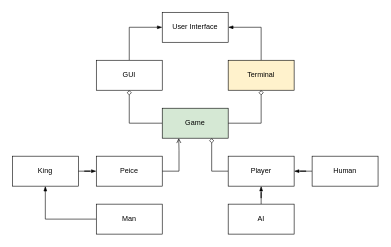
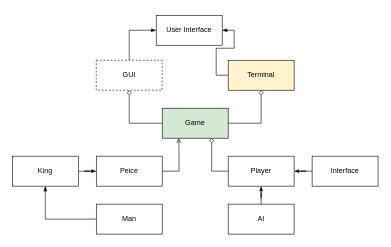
node "User Interface": moved (195, 27) -> (189, 30)
node "GUI": style solid -> dashed
node "Human": label "Human" -> "Interface"
